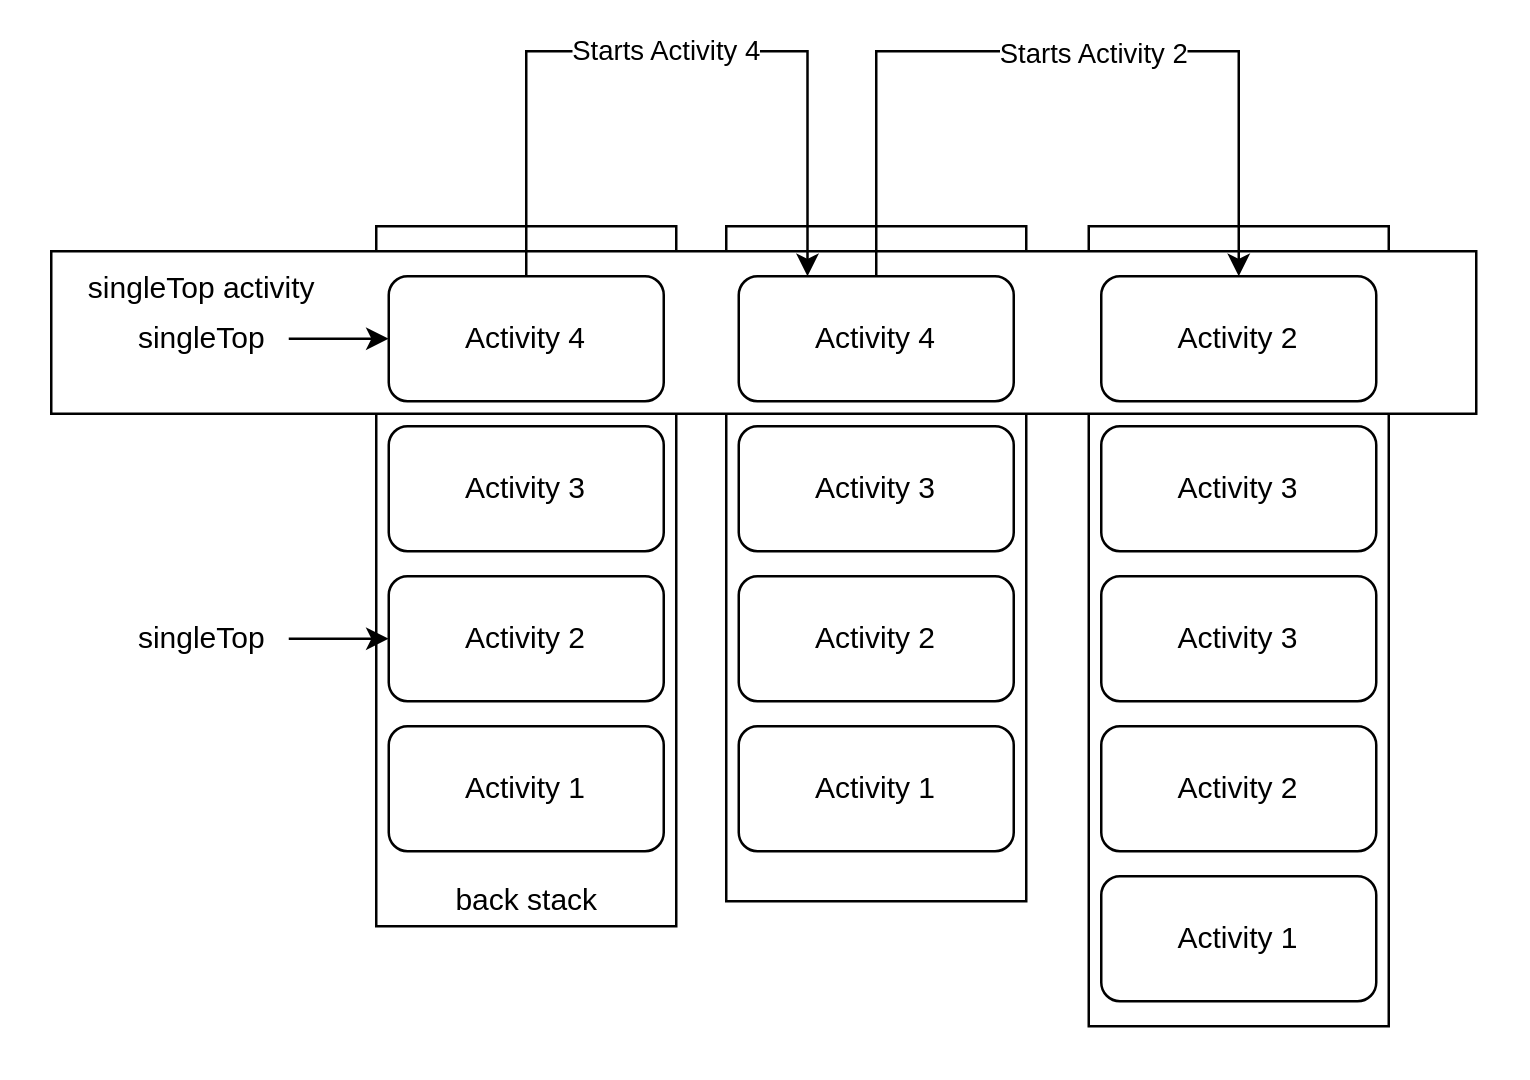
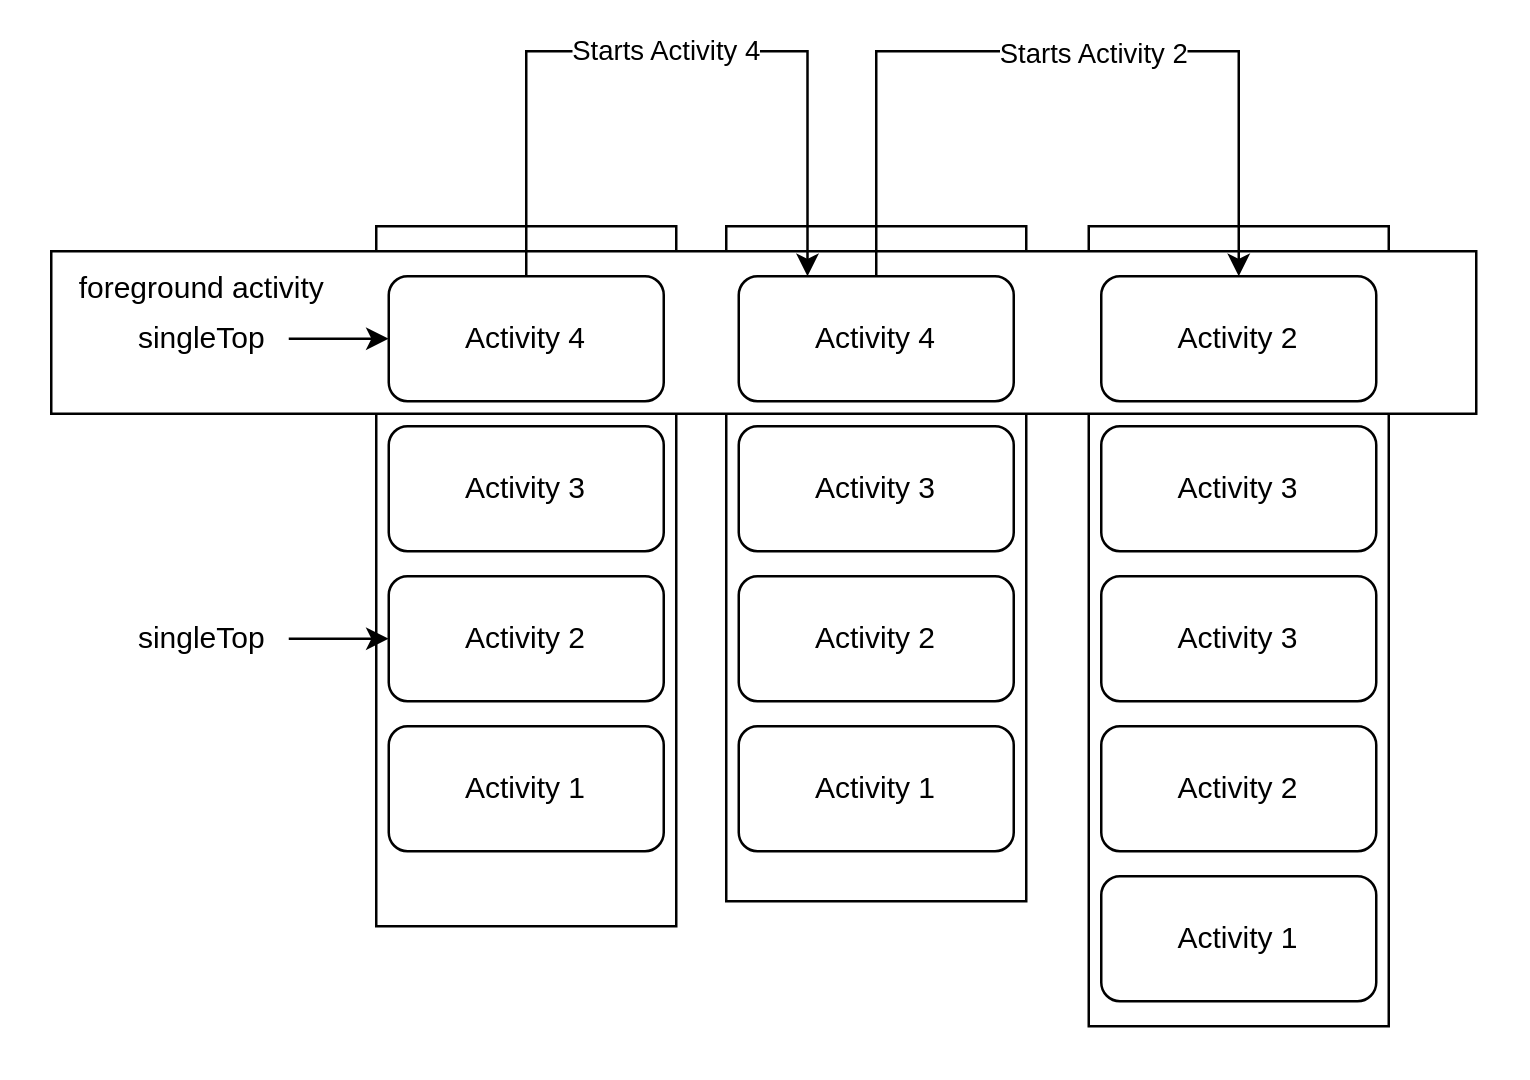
node "singleTop activity": label "singleTop activity" -> "foreground activity"
node "back stack": removed
